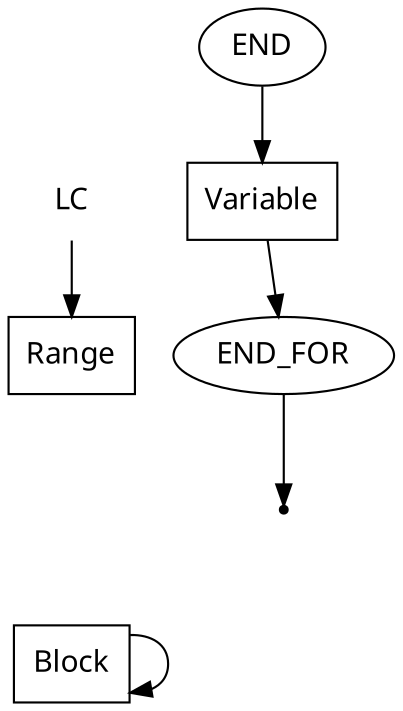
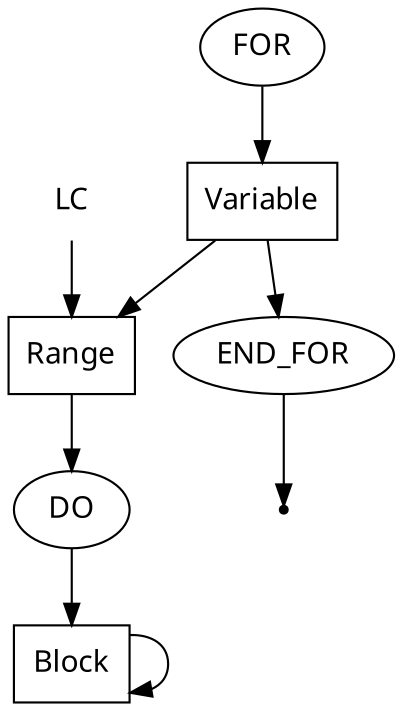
node "END": label "END" -> "FOR"
edge "Variable" -> "Range": added
node "DO": added
